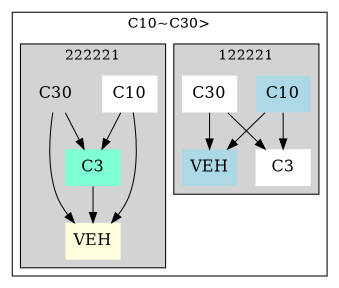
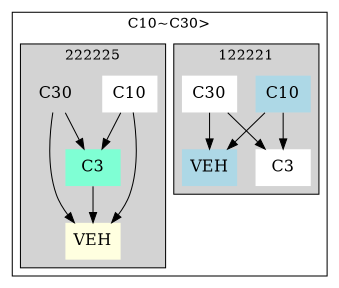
cluster "222221": label "222221" -> "222225"
